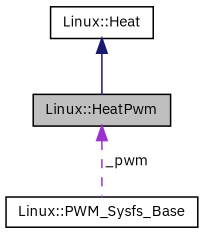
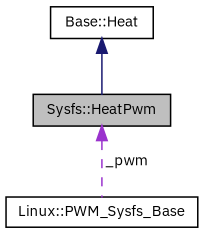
node "Linux::Heat": label "Linux::Heat" -> "Base::Heat"
node "Linux::HeatPwm": label "Linux::HeatPwm" -> "Sysfs::HeatPwm"
